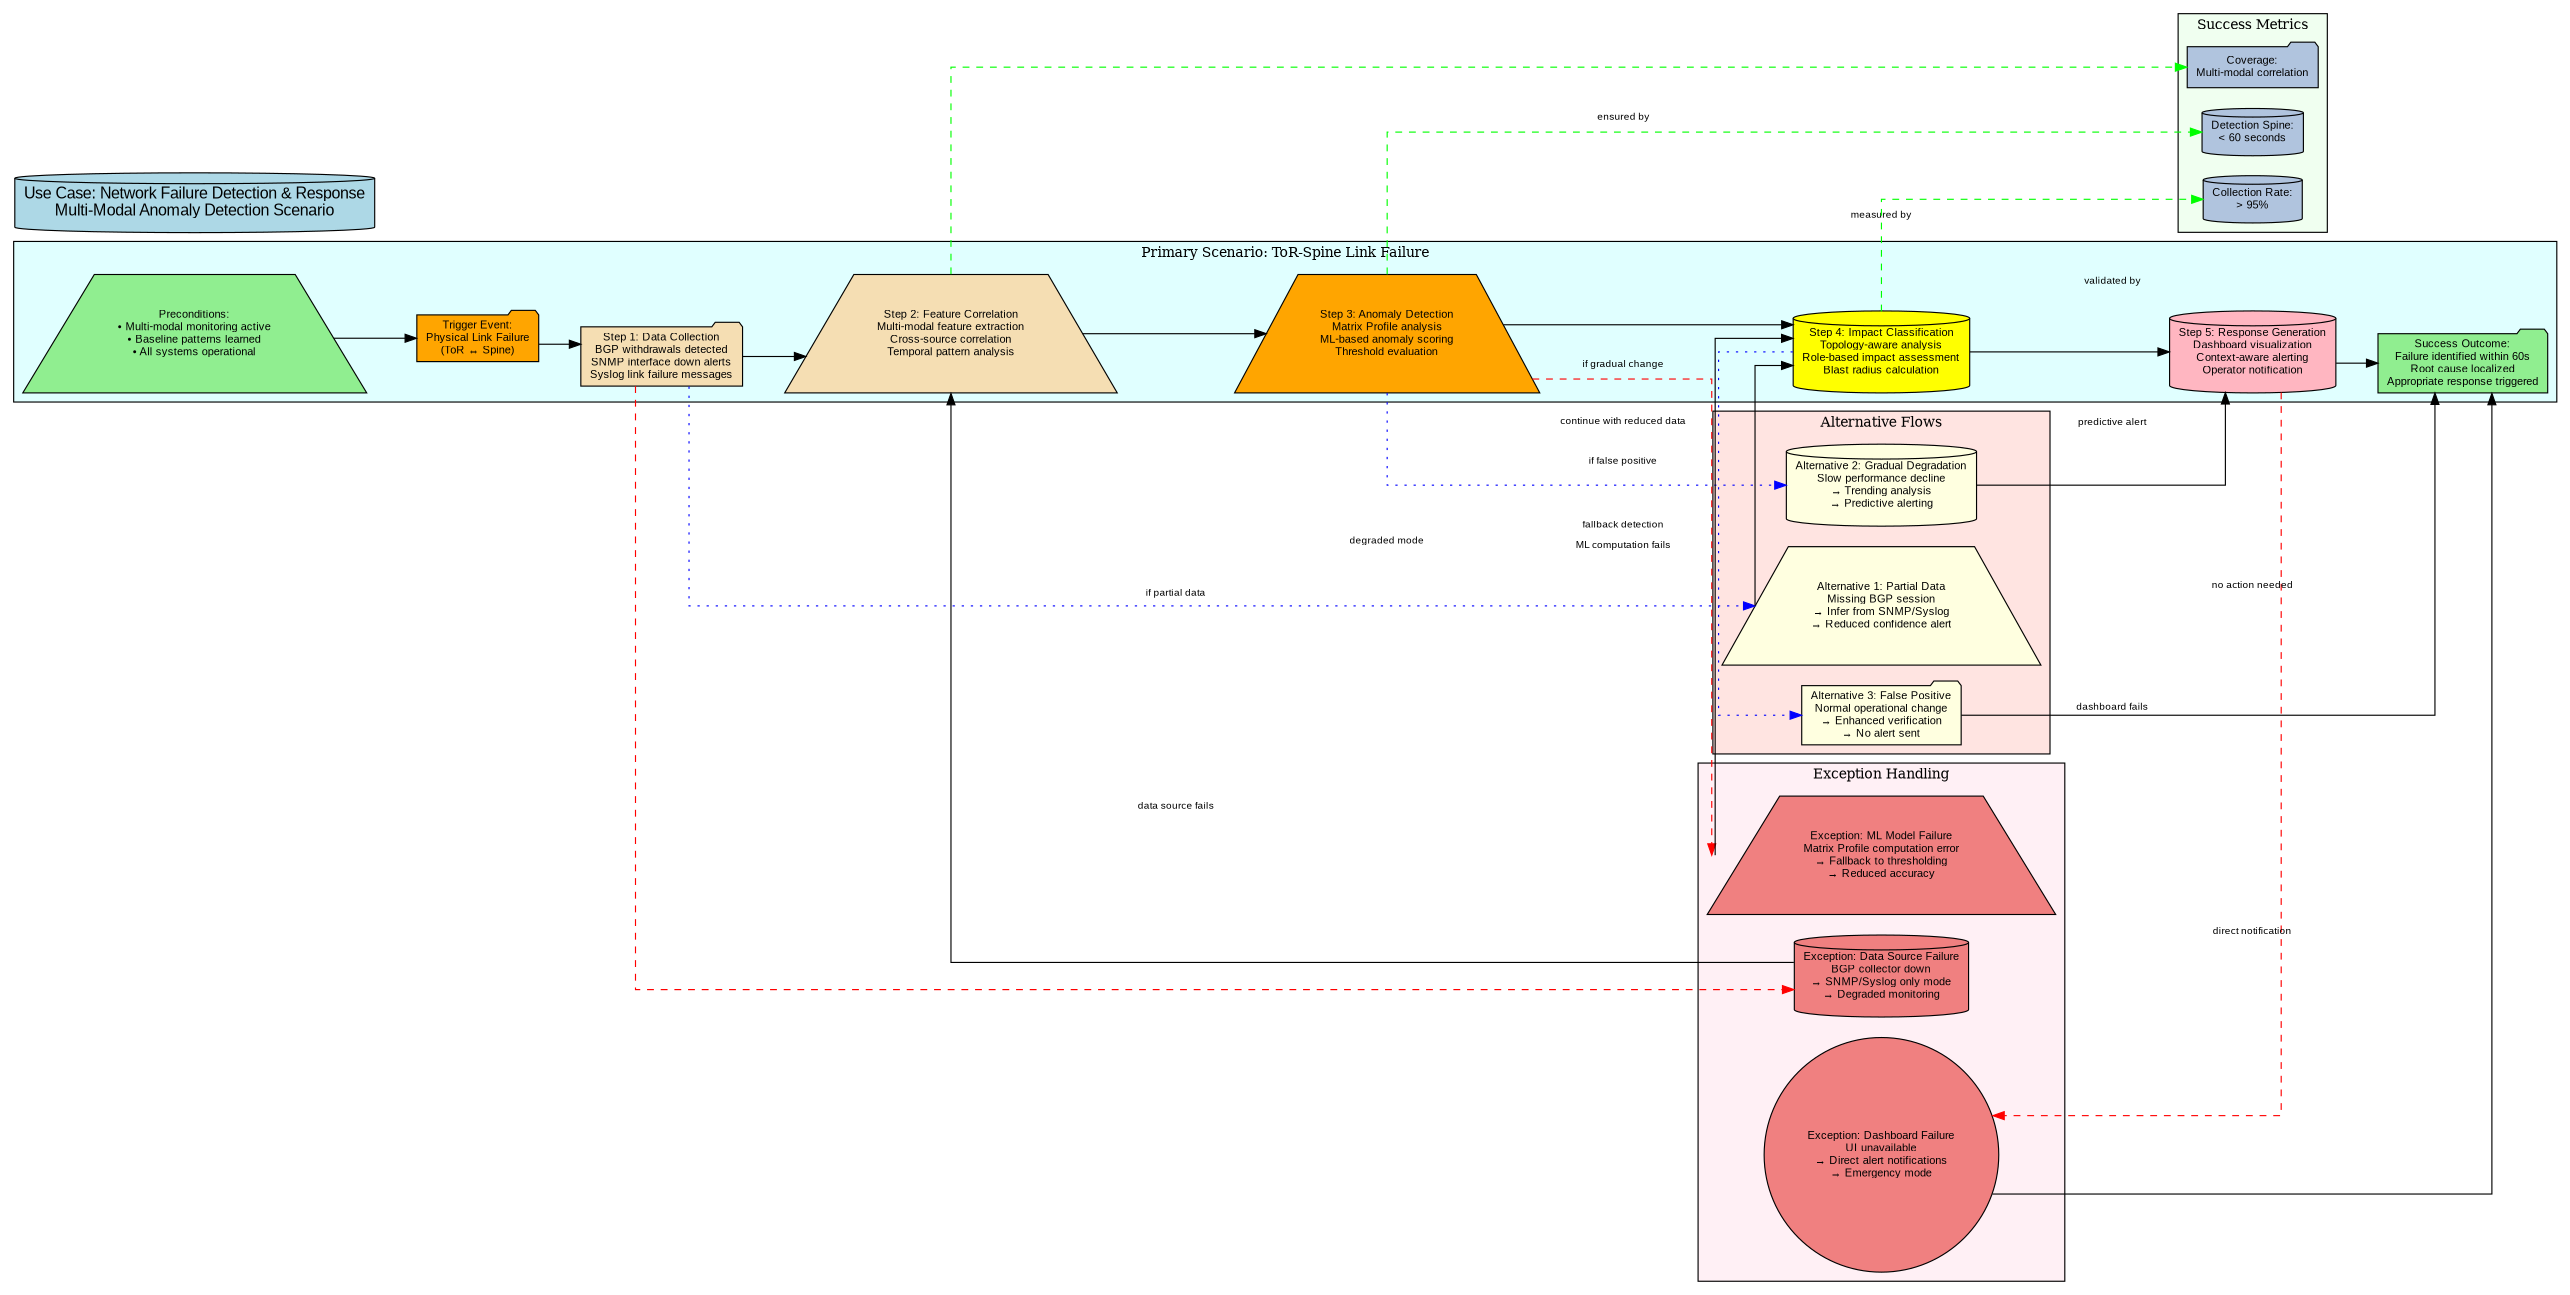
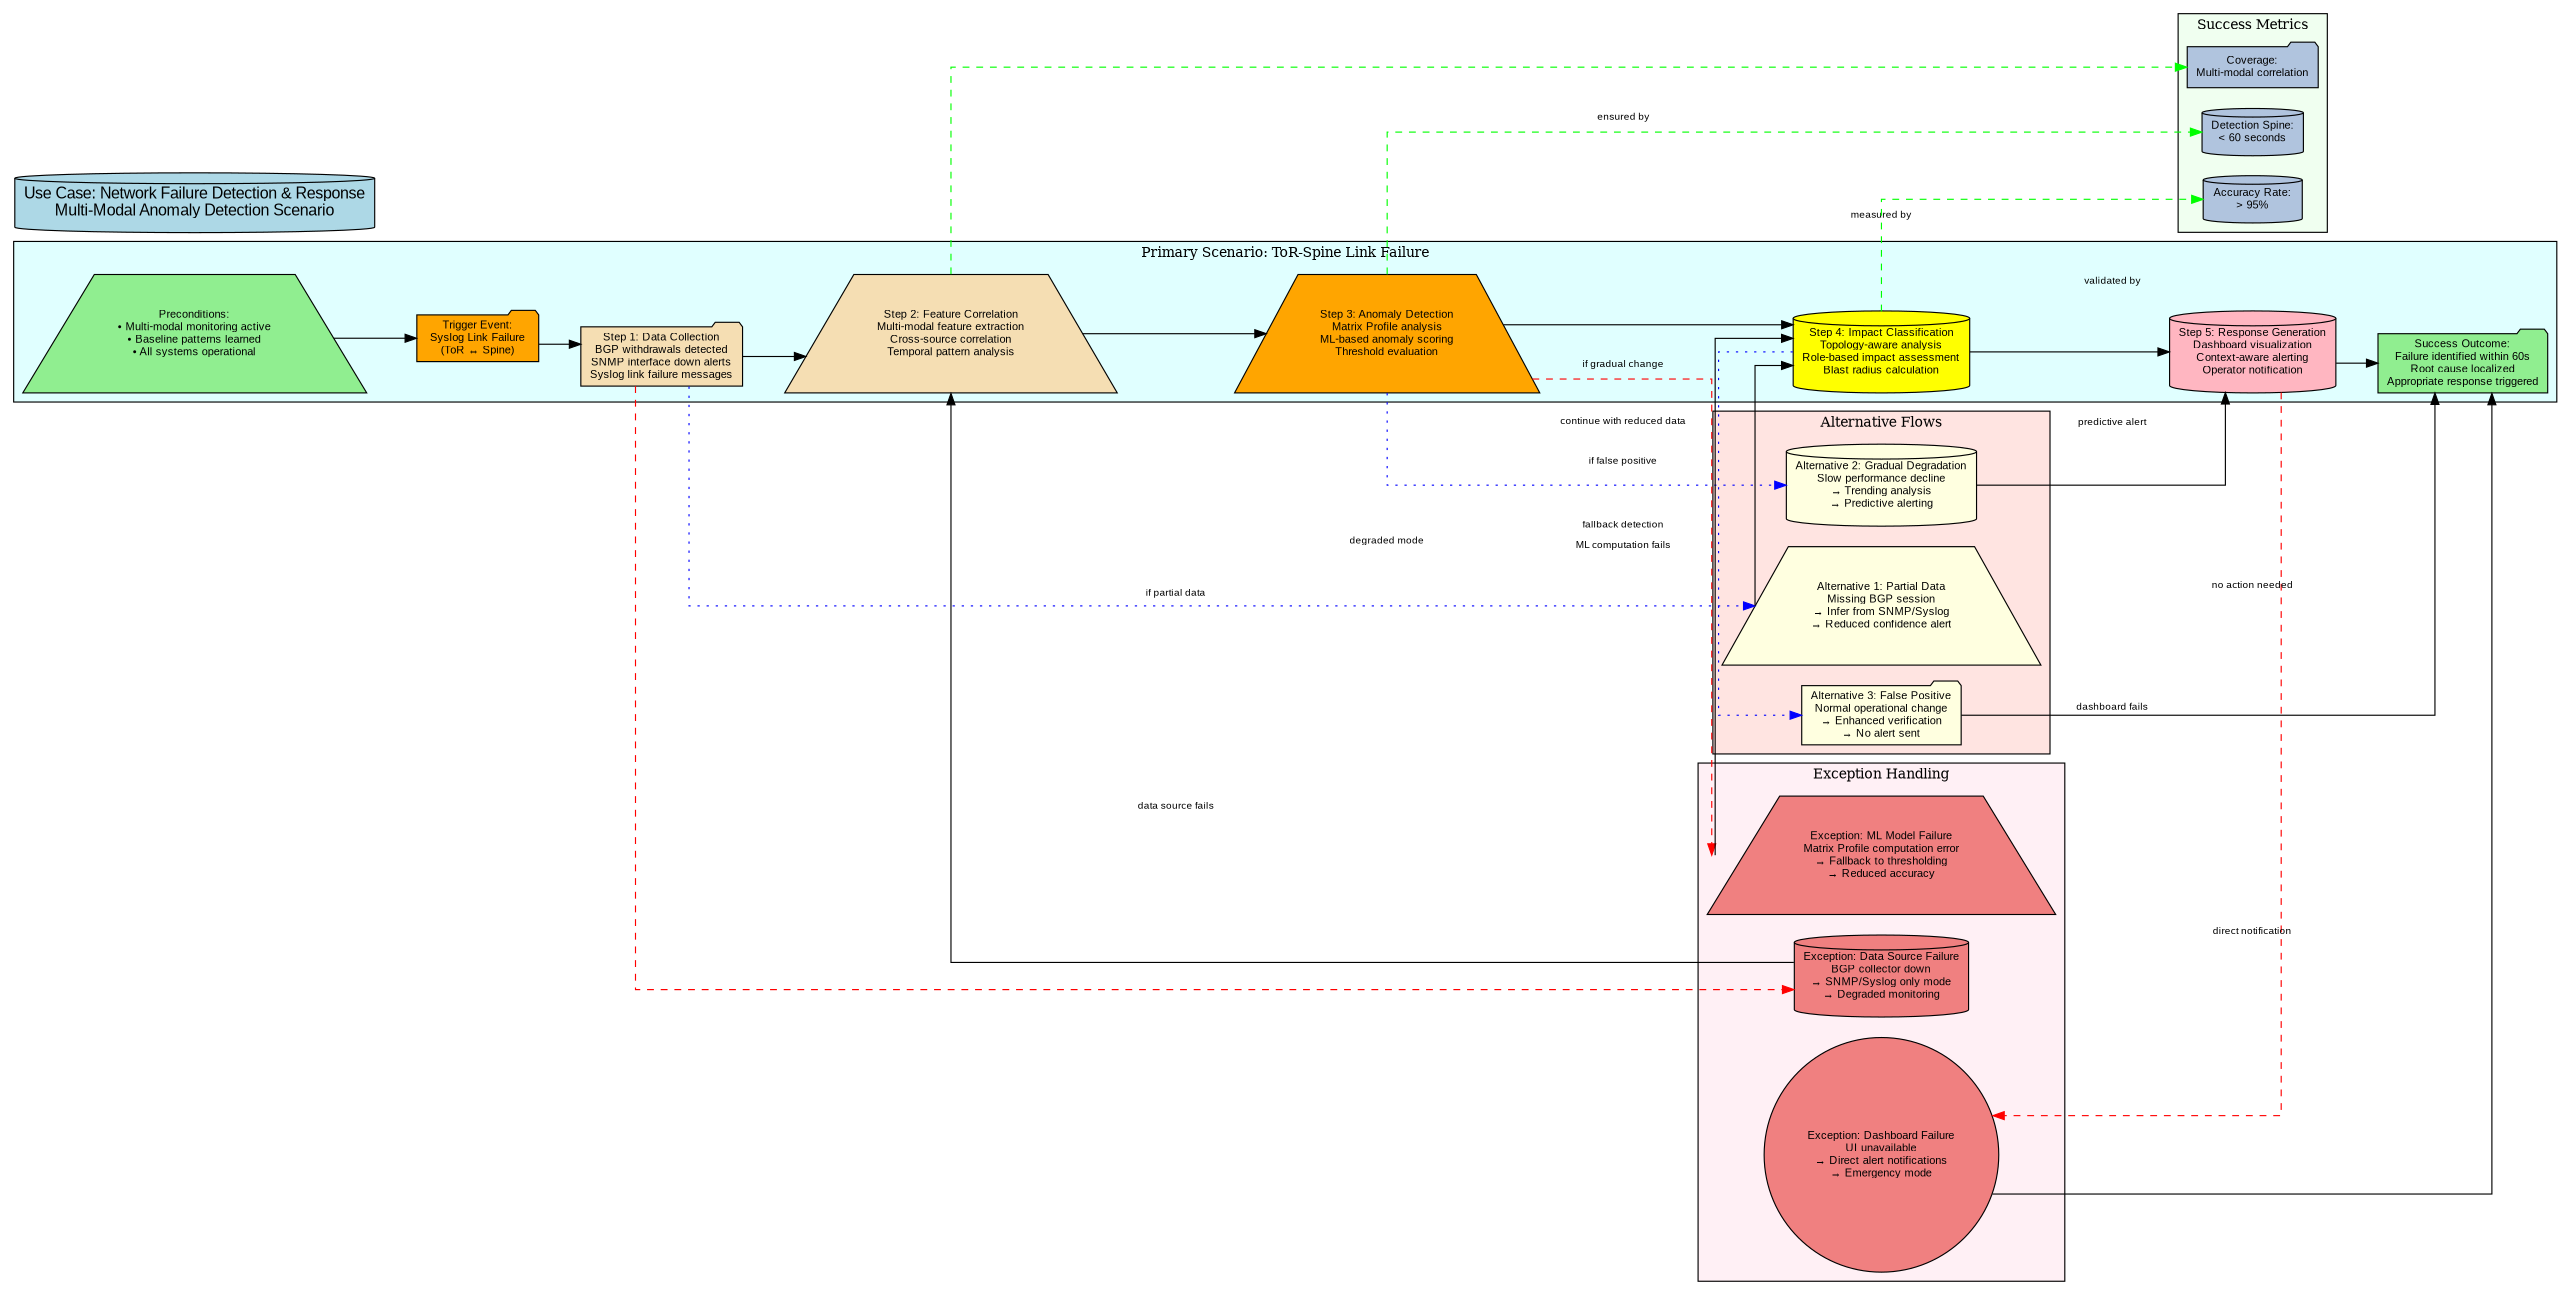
node "Collection Rate: > 95%": label "Collection Rate: > 95%" -> "Accuracy Rate: > 95%"
node "Trigger Event: Physical Link Failure (ToR ↔ Spine)": label "Trigger Event: Physical Link Failure (ToR ↔ Spine)" -> "Trigger Event: Syslog Link Failure (ToR ↔ Spine)"
